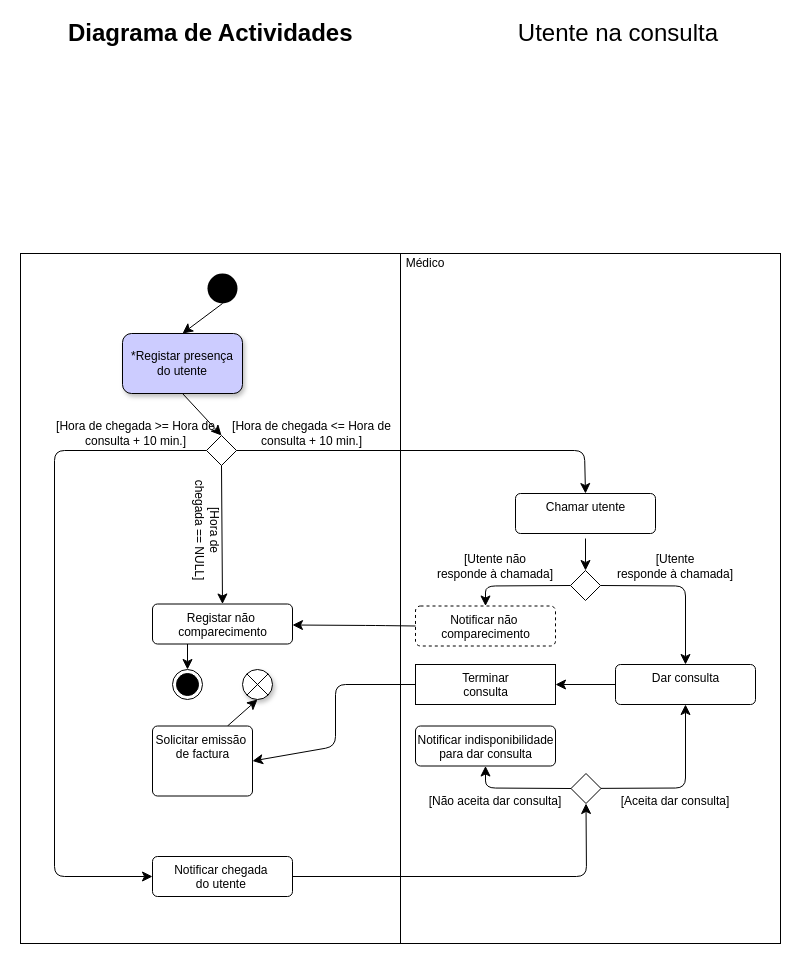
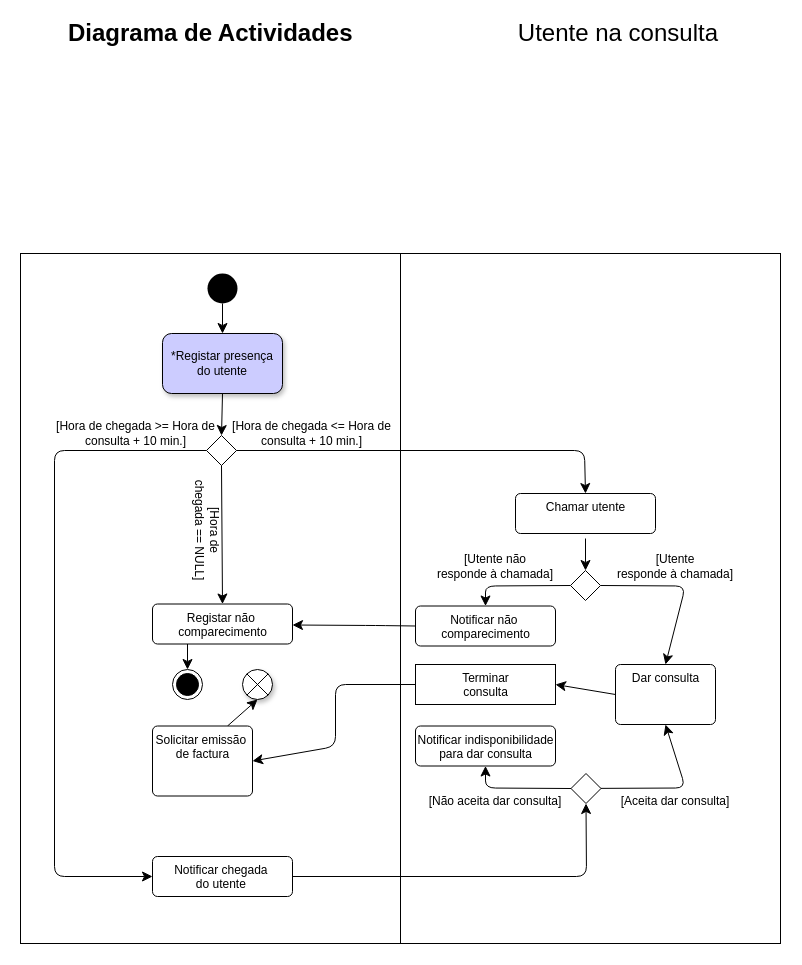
node "Médico": removed
node "*Registar presença do utente": moved (183, 364) -> (223, 364)
node "Notificar não comparecimento": style dashed -> solid
node "Dar consulta": size 140x40 -> 100x60
